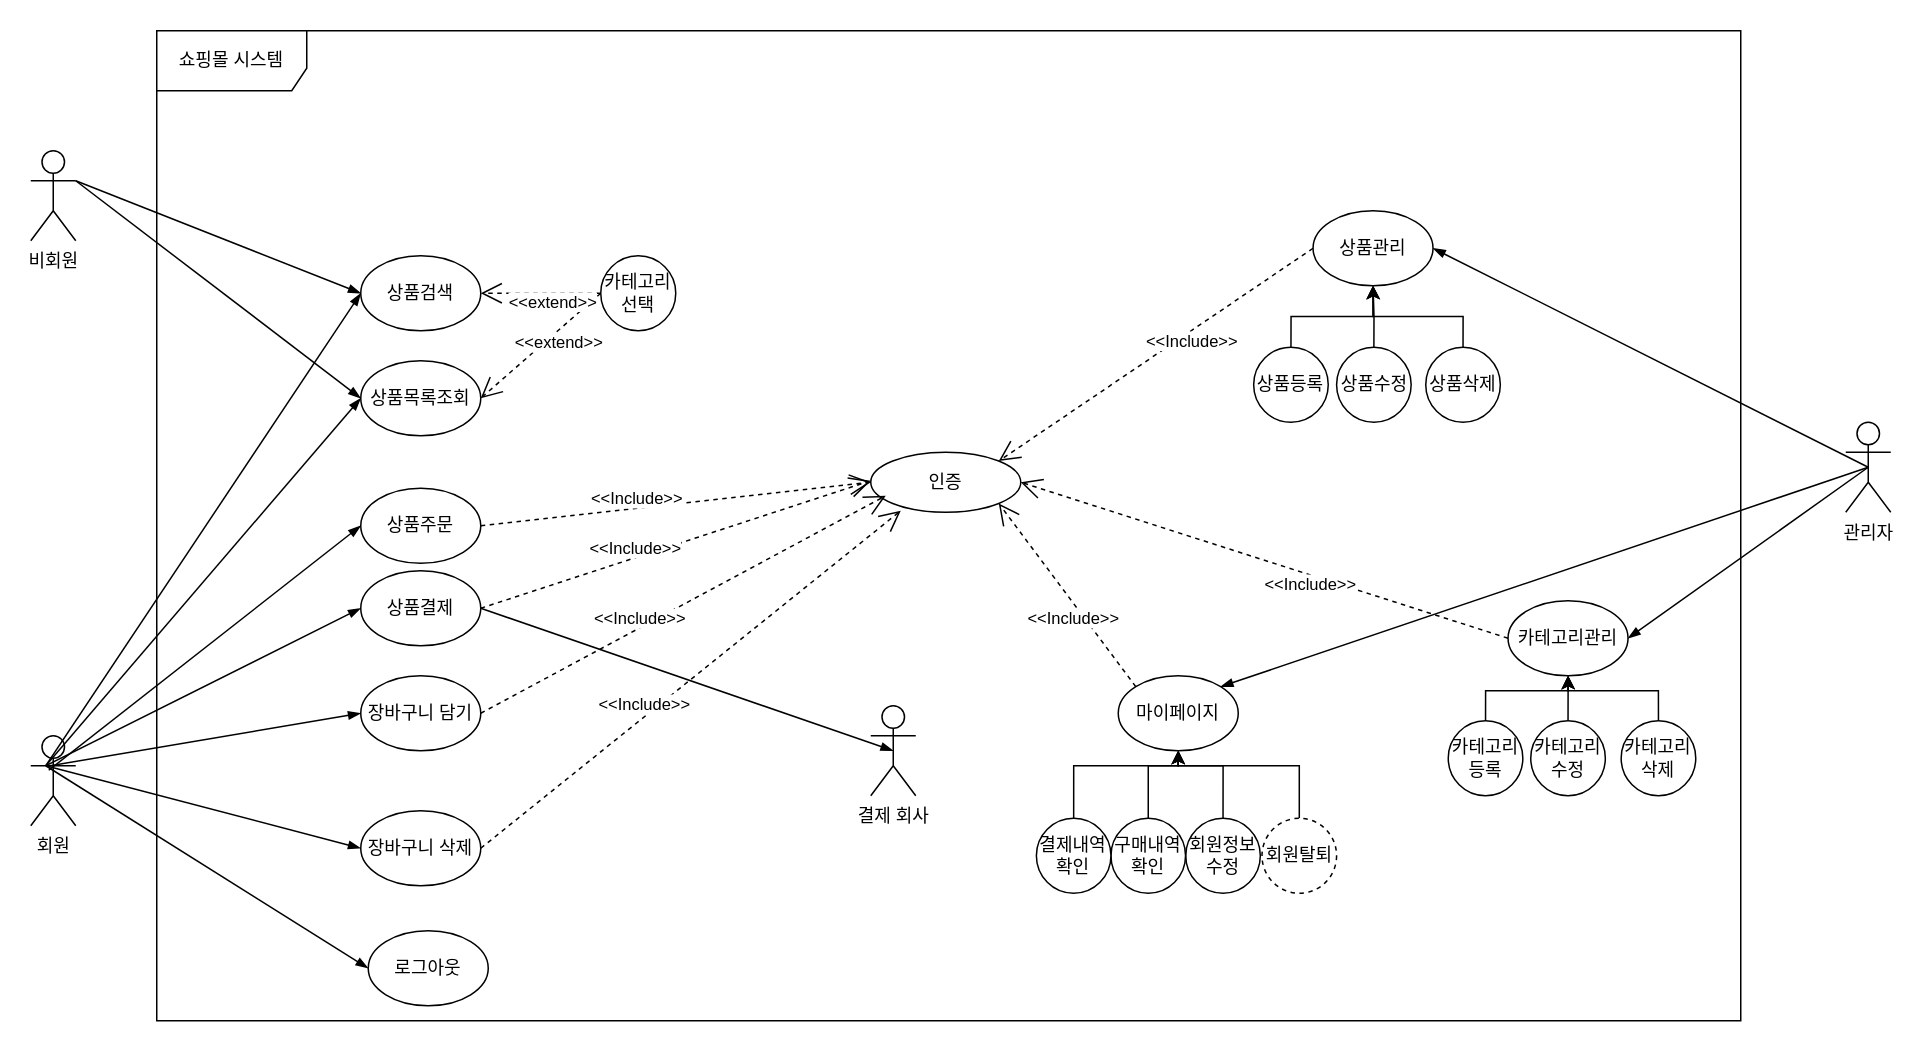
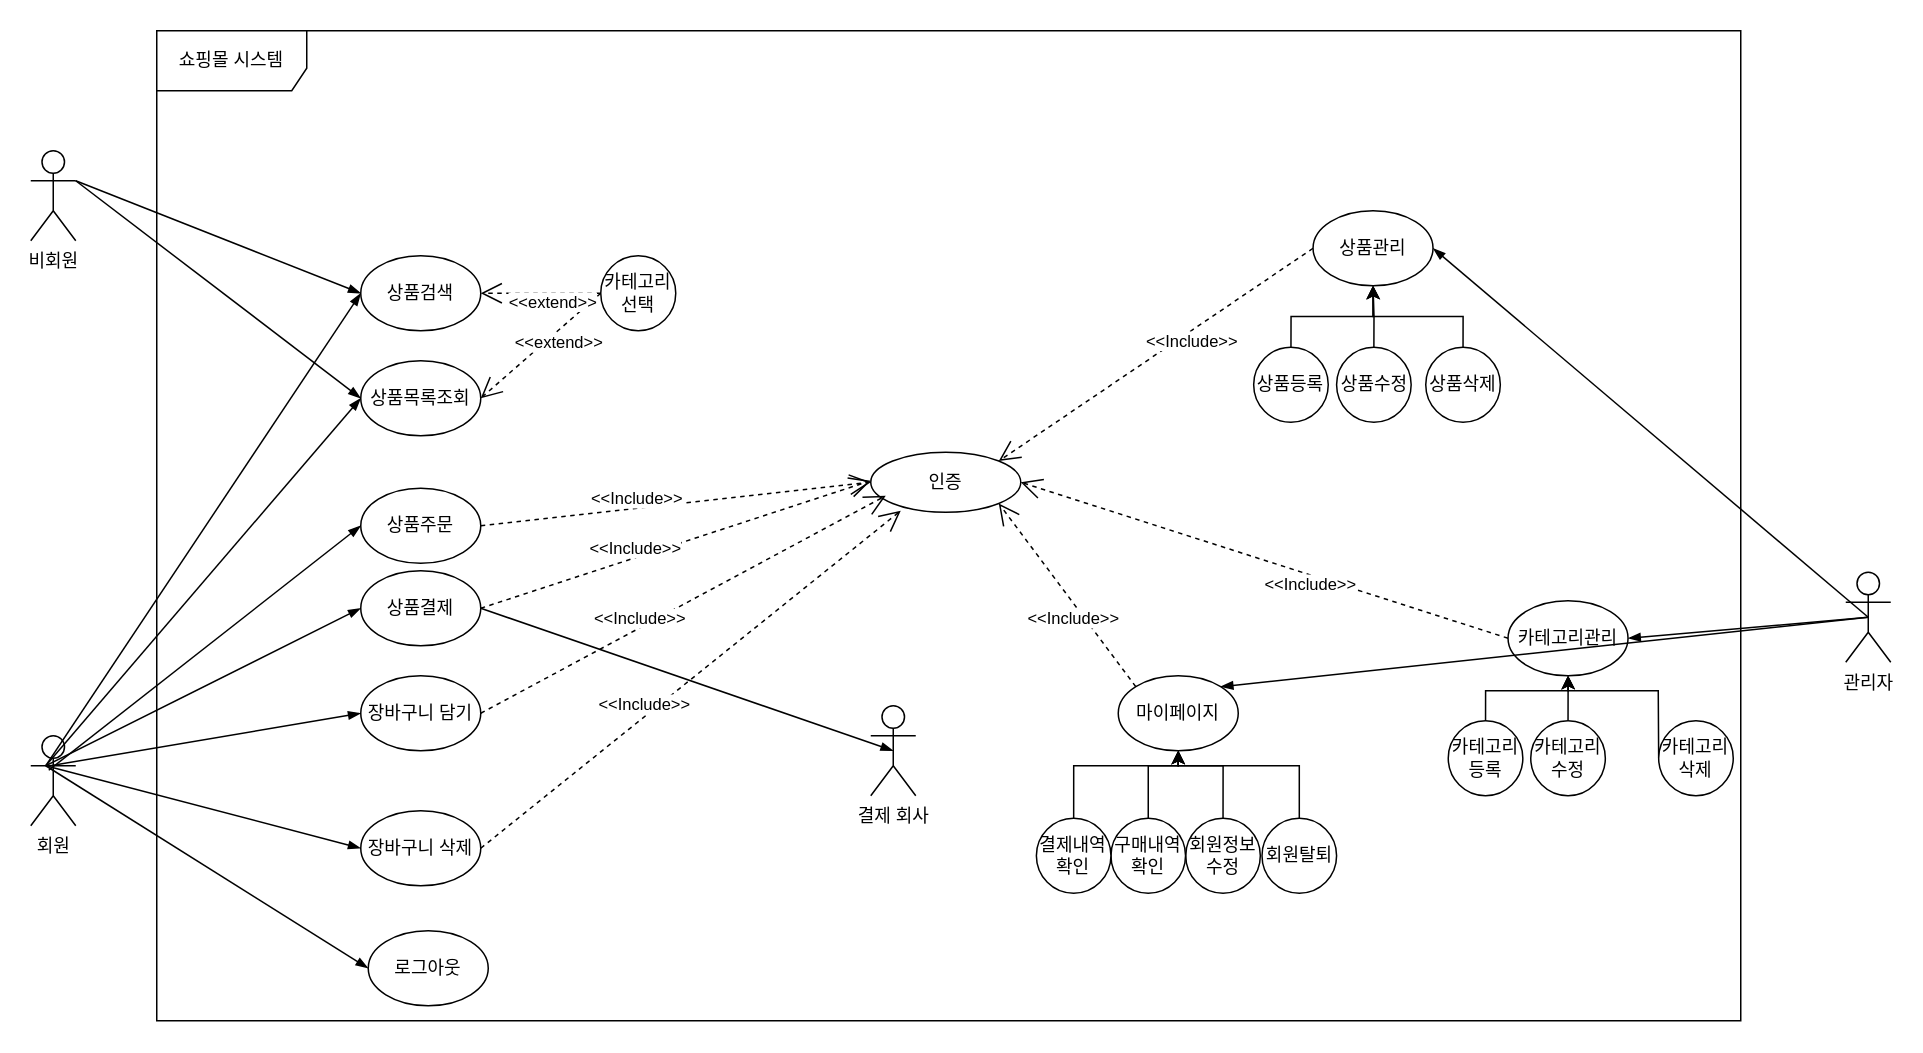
node "관리자": moved (1868, 467) -> (1868, 617)
node "카테고리 삭제": moved (1658, 758) -> (1696, 758)
node "회원탈퇴": style dashed -> solid
